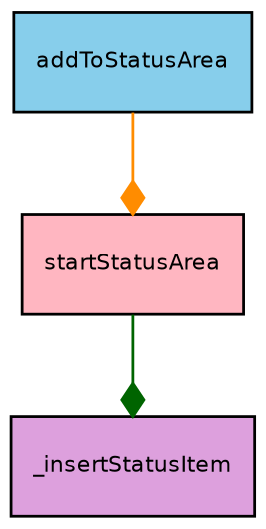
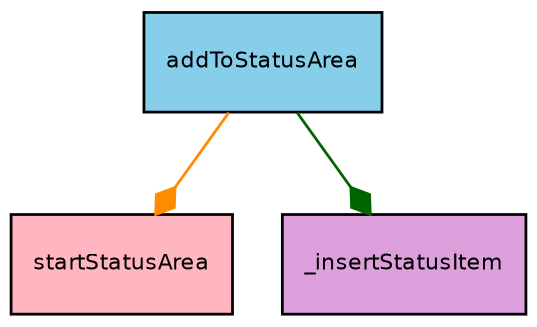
edge "startStatusArea" -> "_insertStatusItem": now "addToStatusArea" -> "_insertStatusItem"
